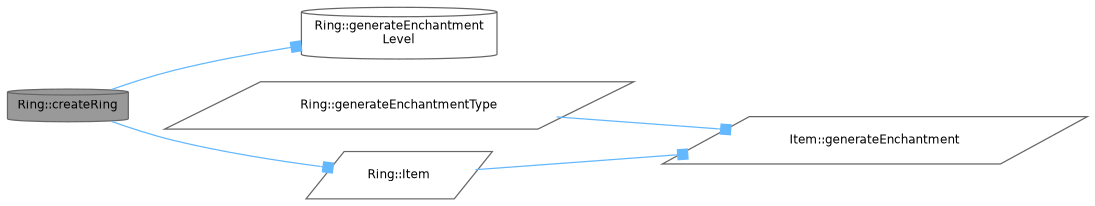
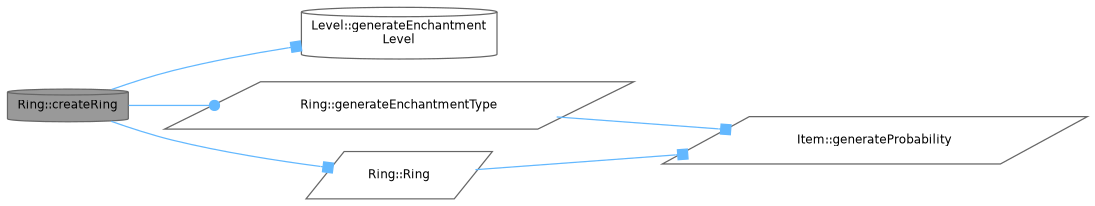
node "Ring::generateEnchantment Level": label "Ring::generateEnchantment Level" -> "Level::generateEnchantment Level"
edge "Ring::createRing" -> "Ring::generateEnchantmentType": added
node "Item::generateEnchantment": label "Item::generateEnchantment" -> "Item::generateProbability"
node "Ring::Item": label "Ring::Item" -> "Ring::Ring"
